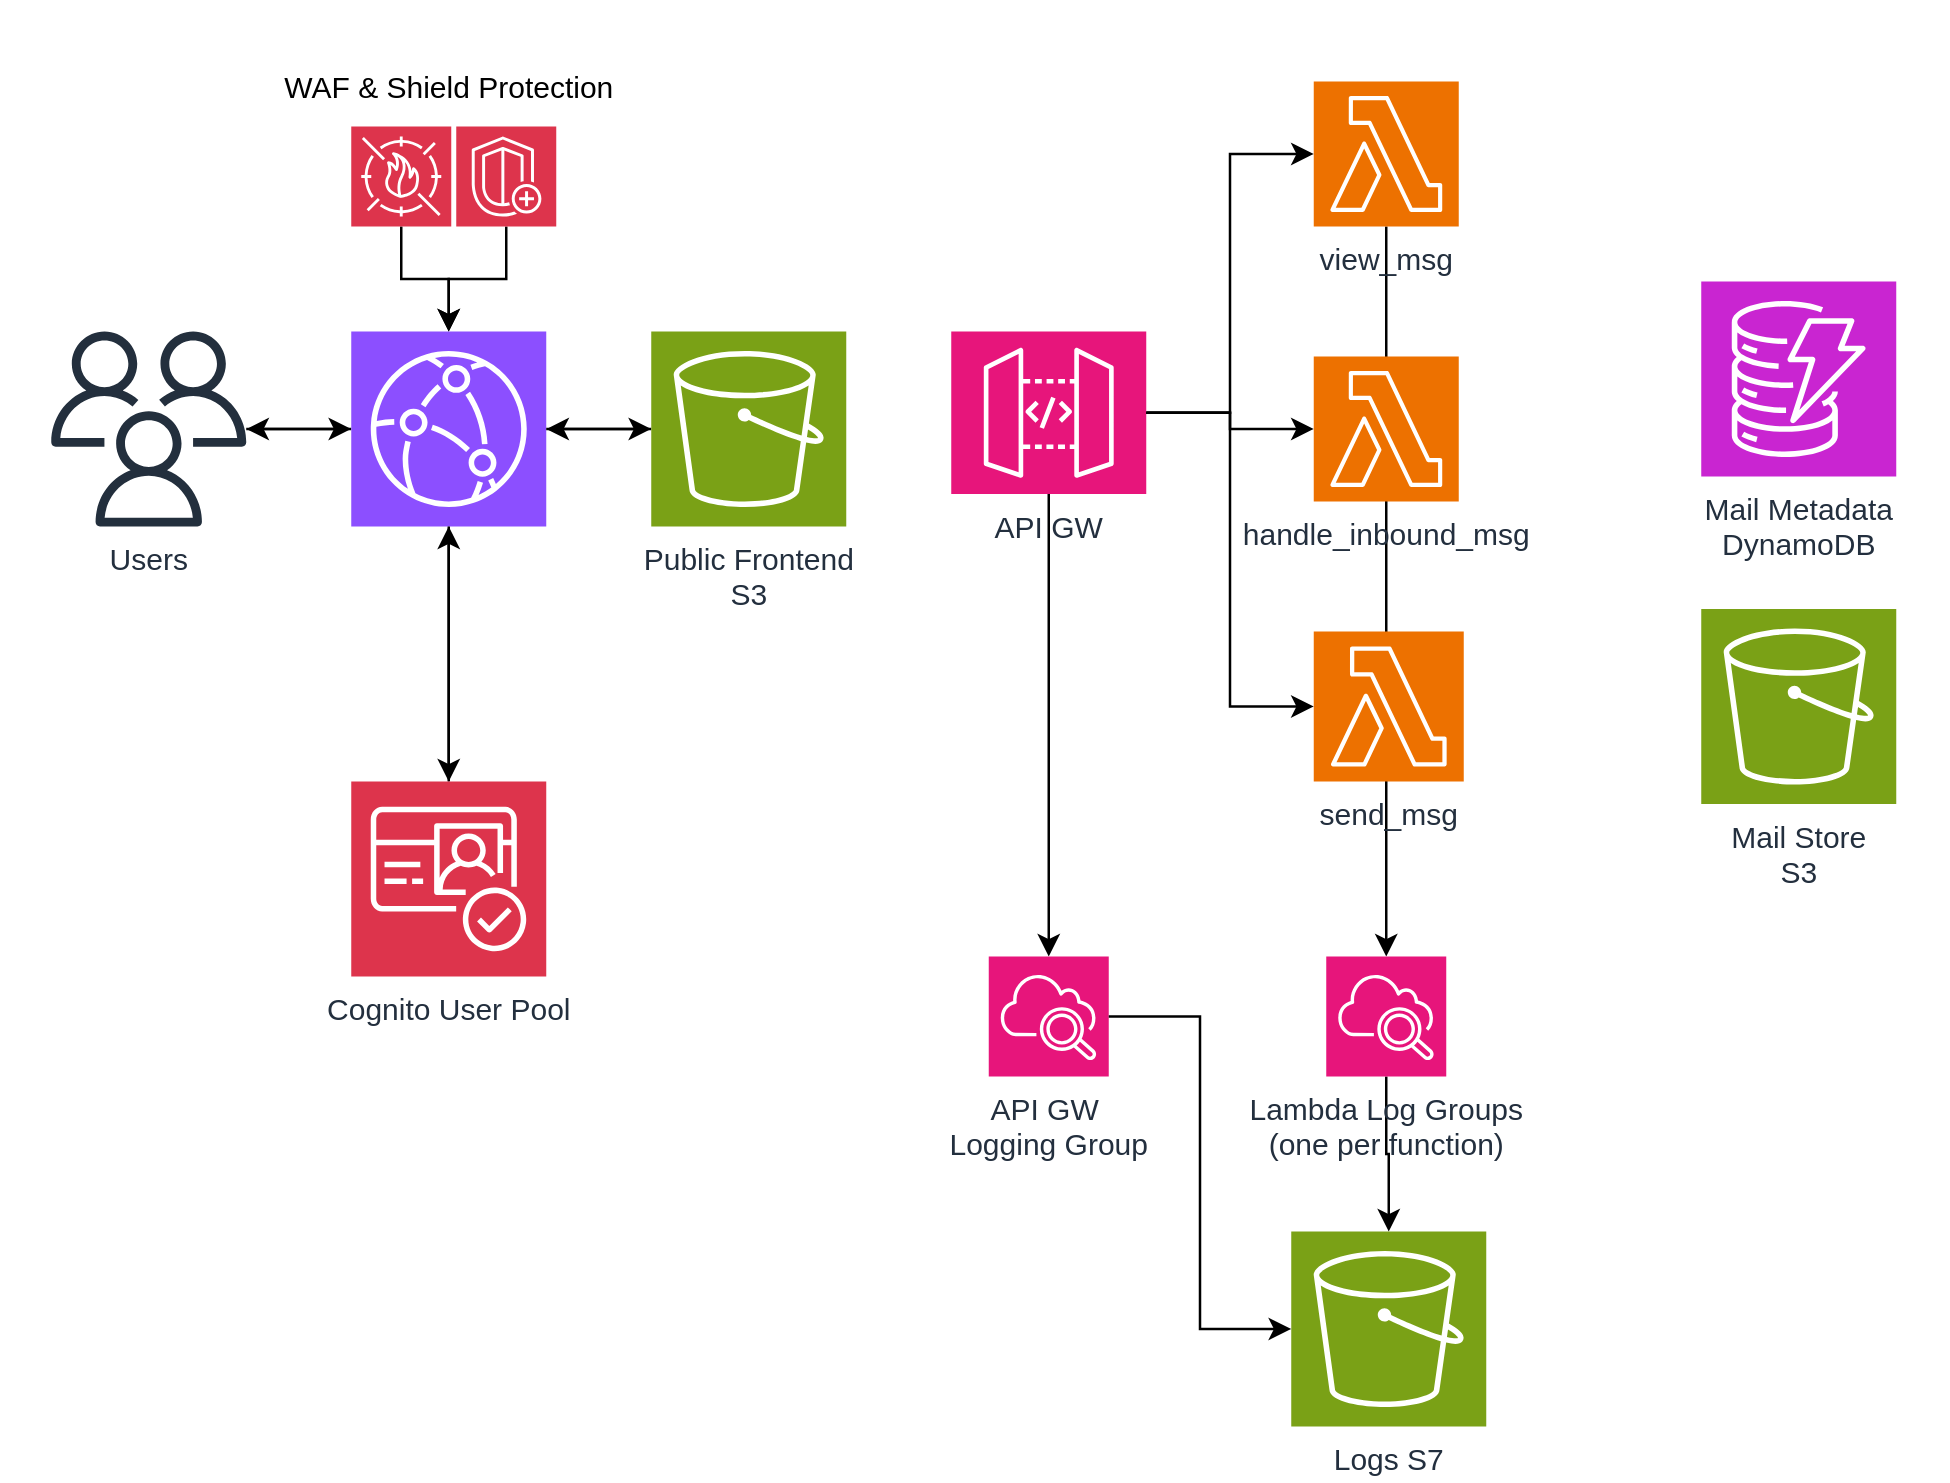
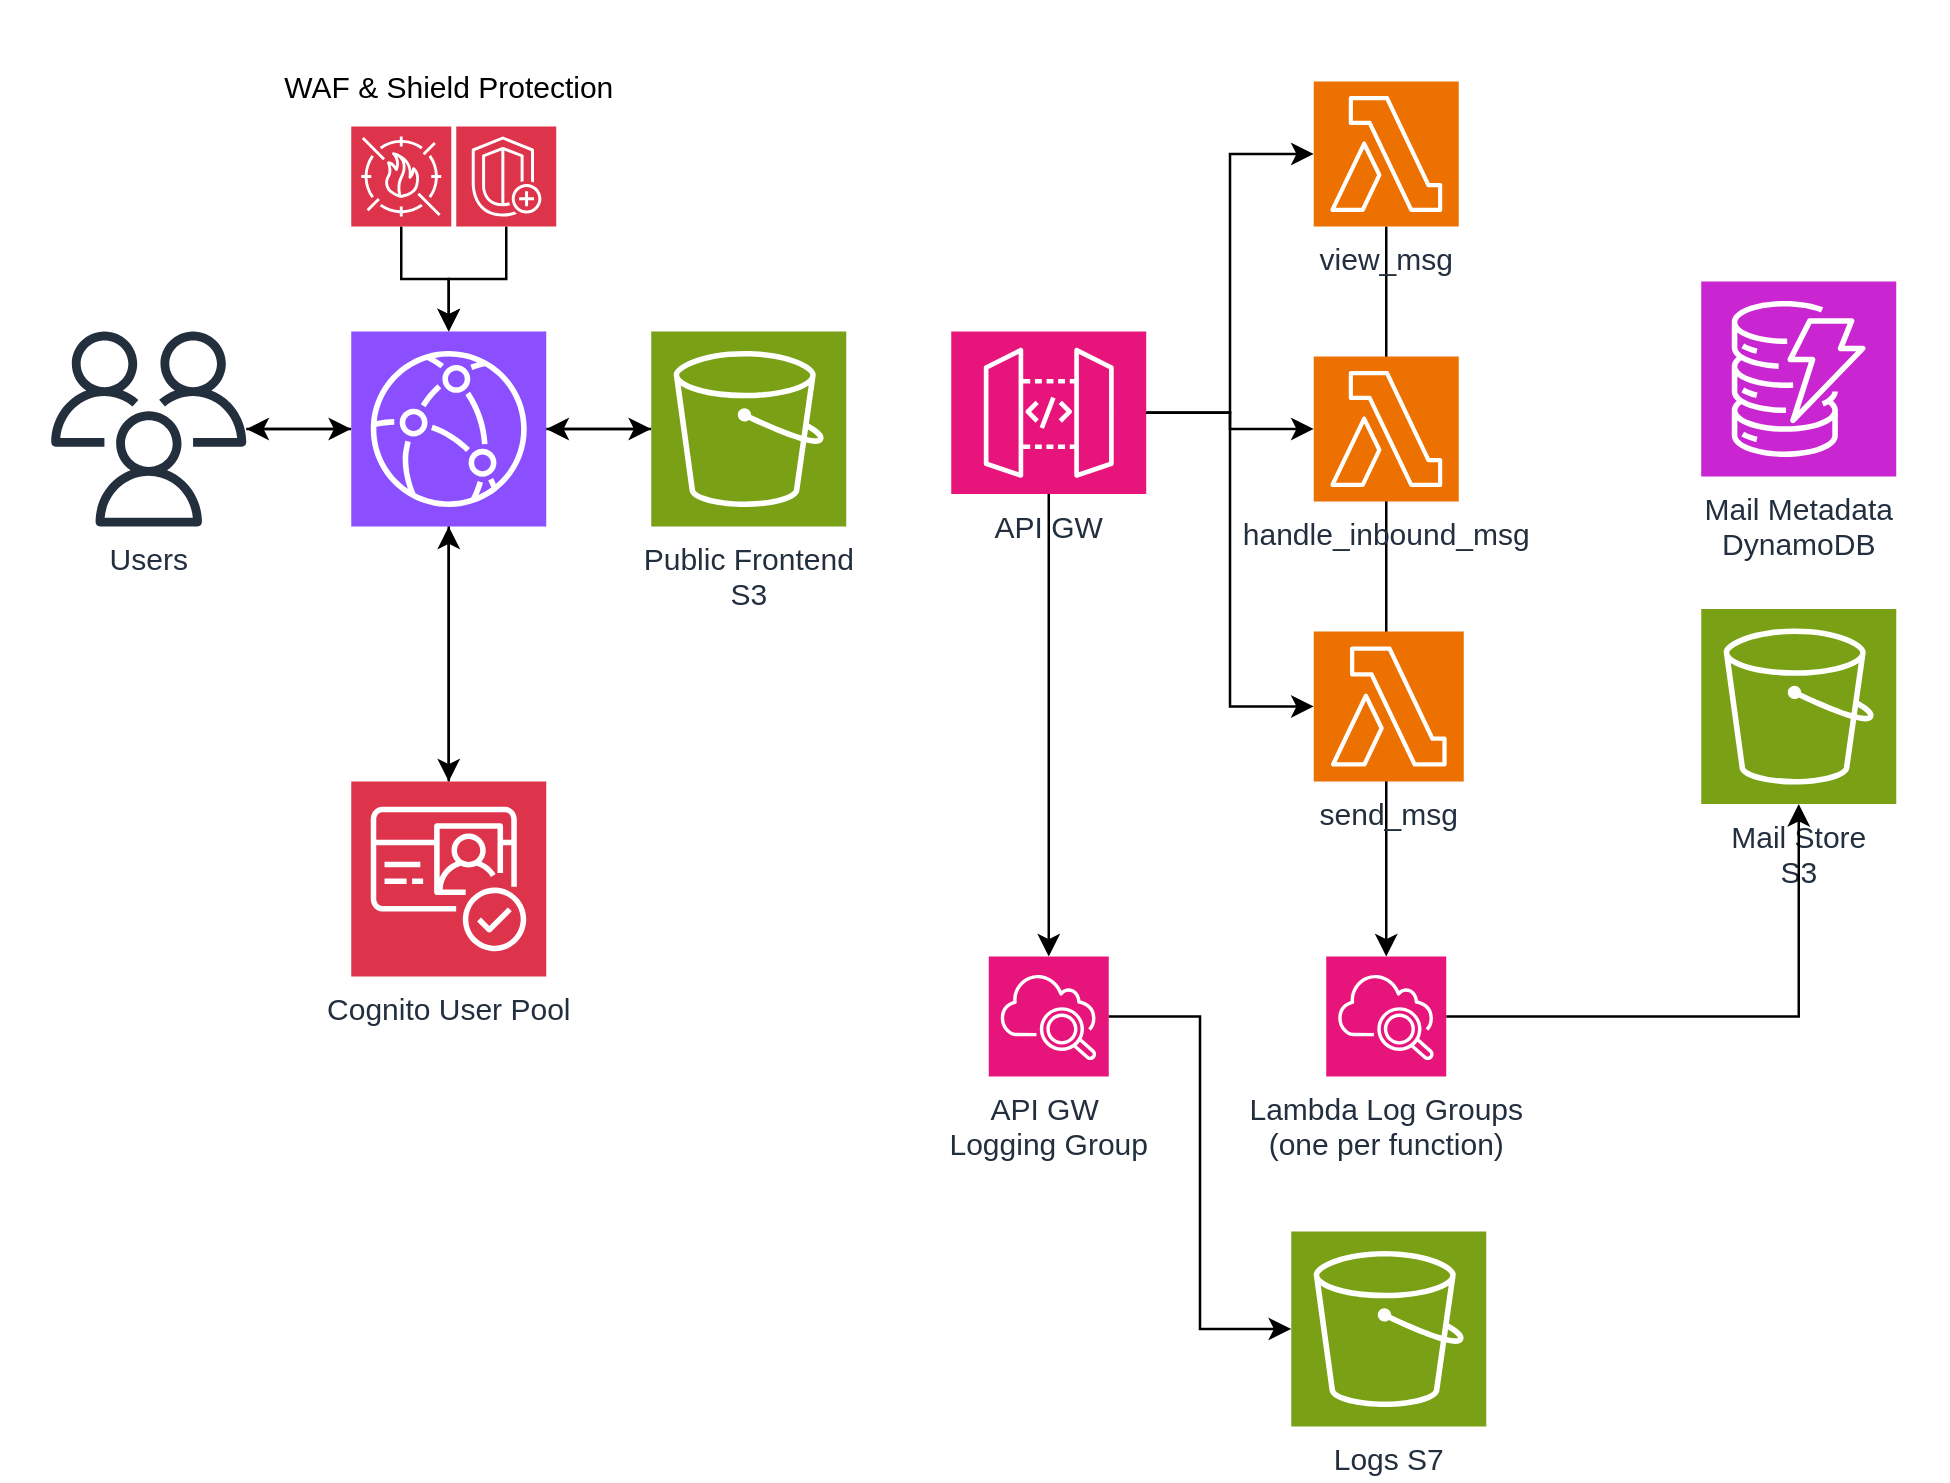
edge "Lambda Log Groups (one per function)" -> "Logs S7": now "Lambda Log Groups (one per function)" -> "Mail Store S3"
